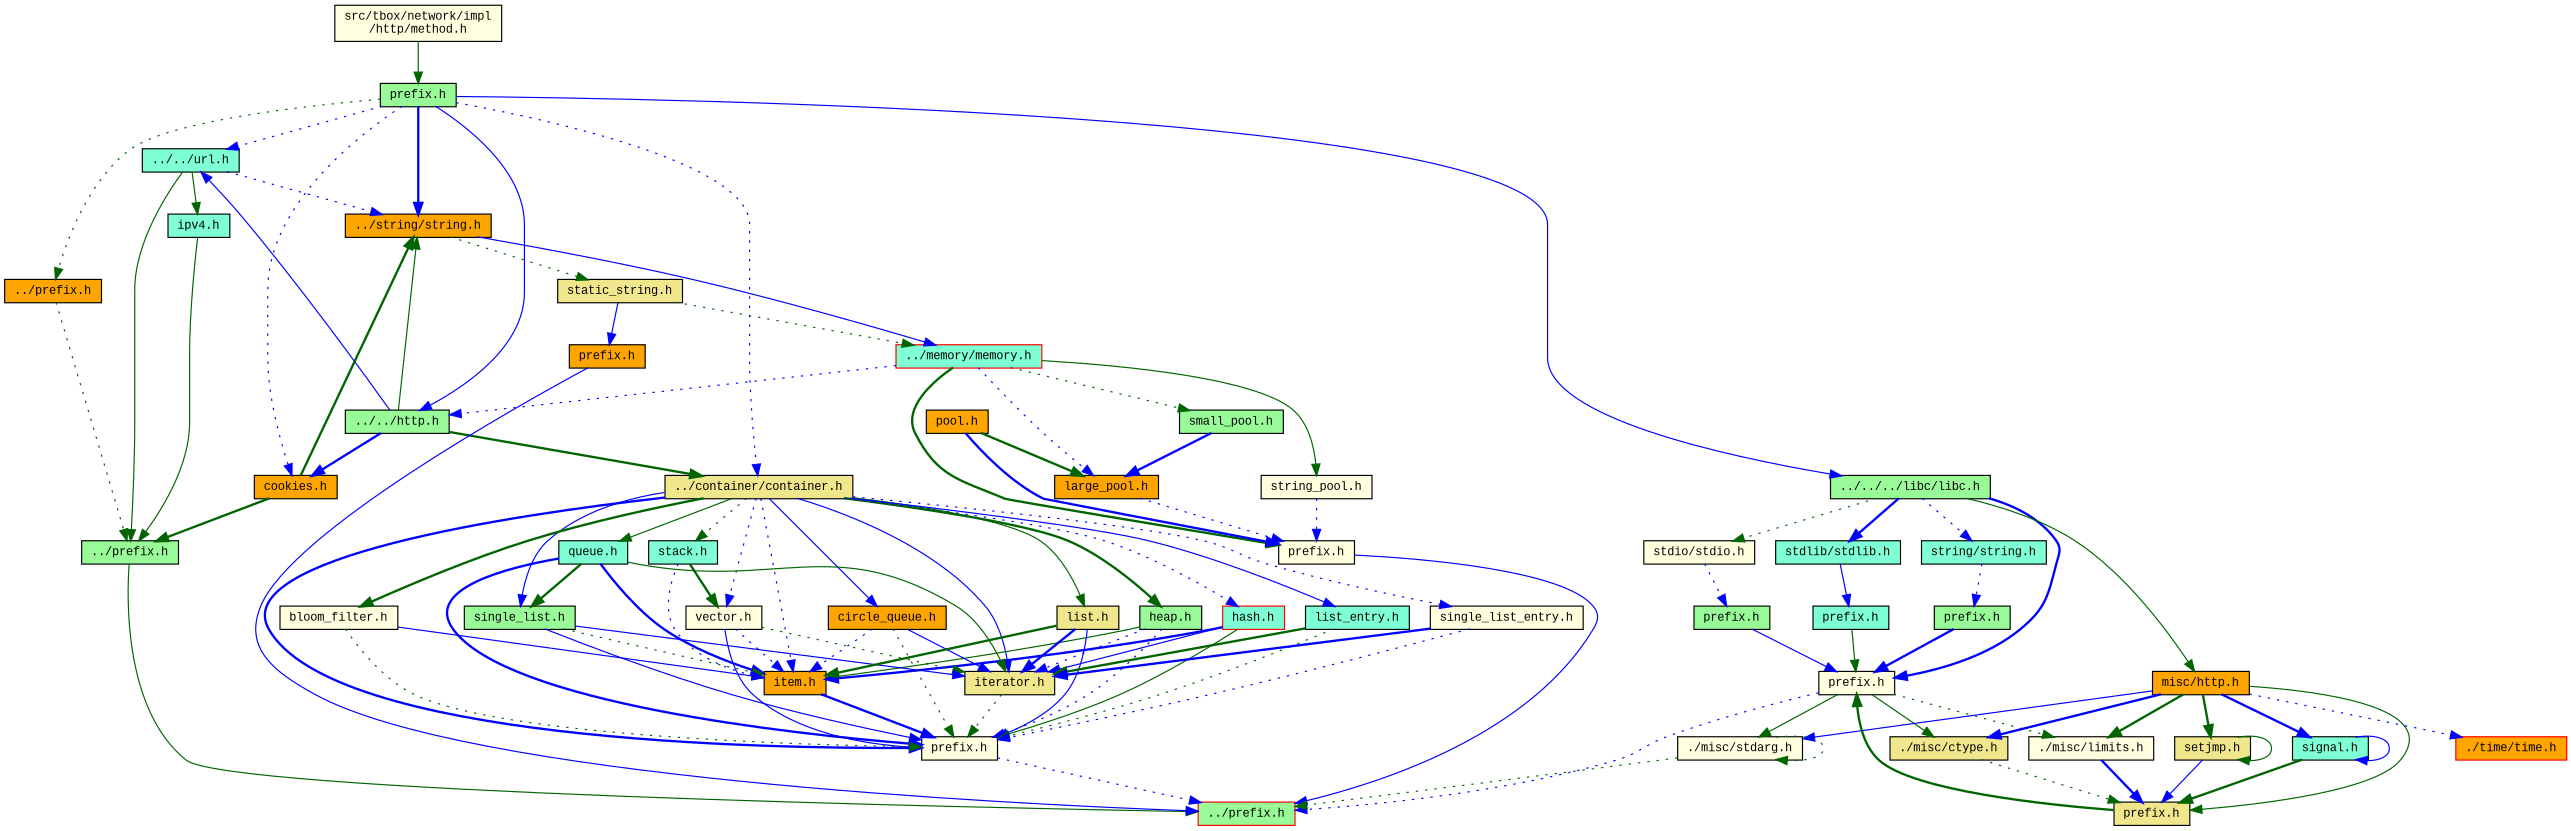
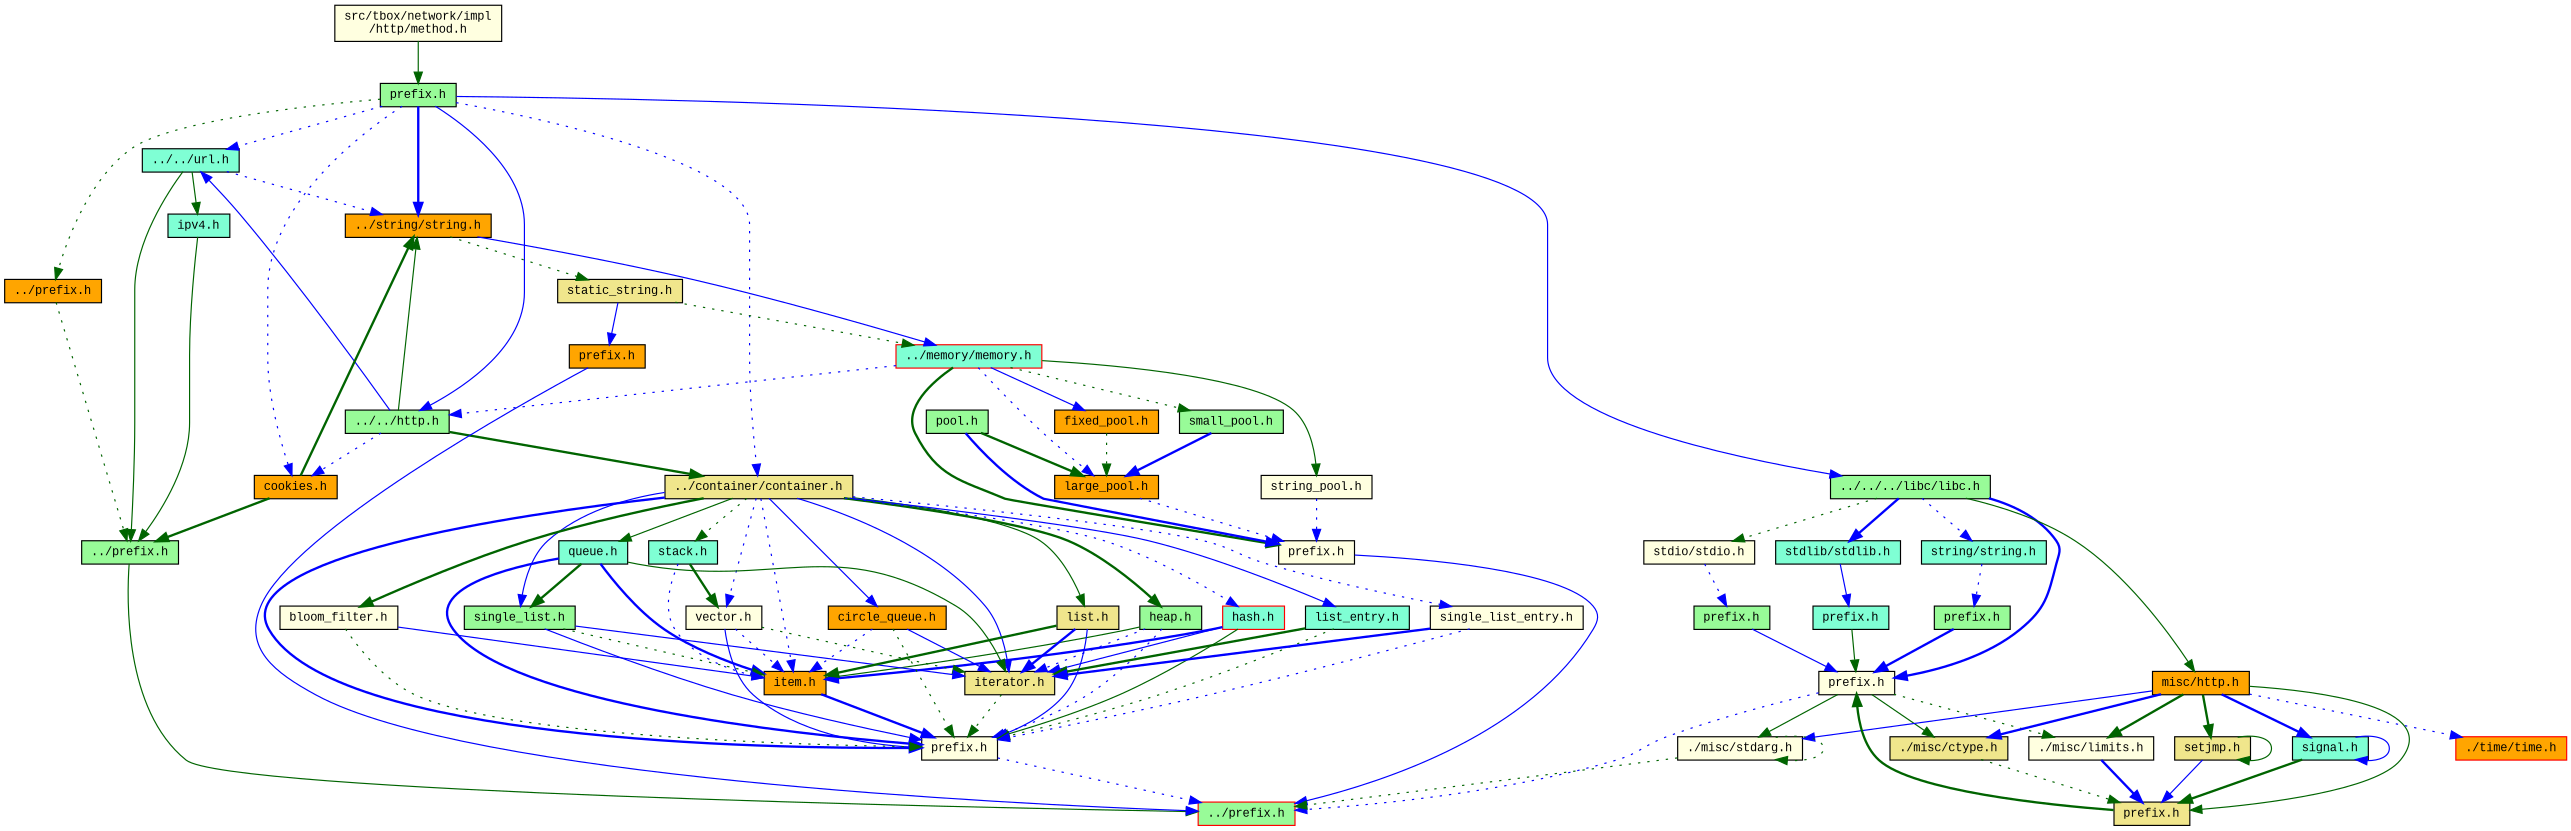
node "pool.h": fillcolor orange -> palegreen
node "fixed_pool.h": added
edge "../../http.h" -> "cookies.h": style bold -> dotted
